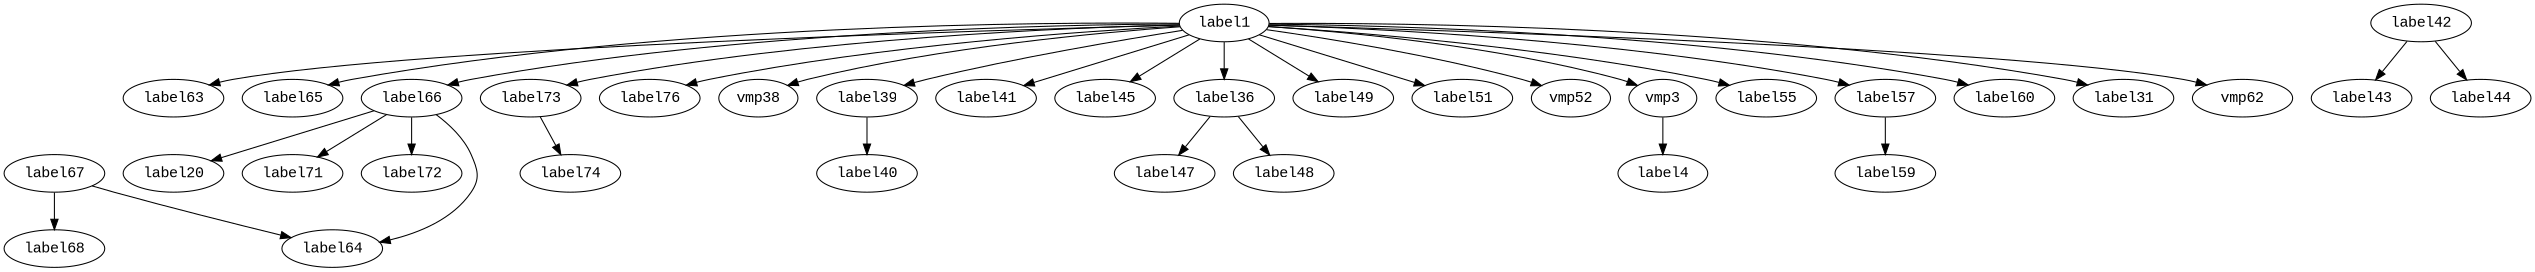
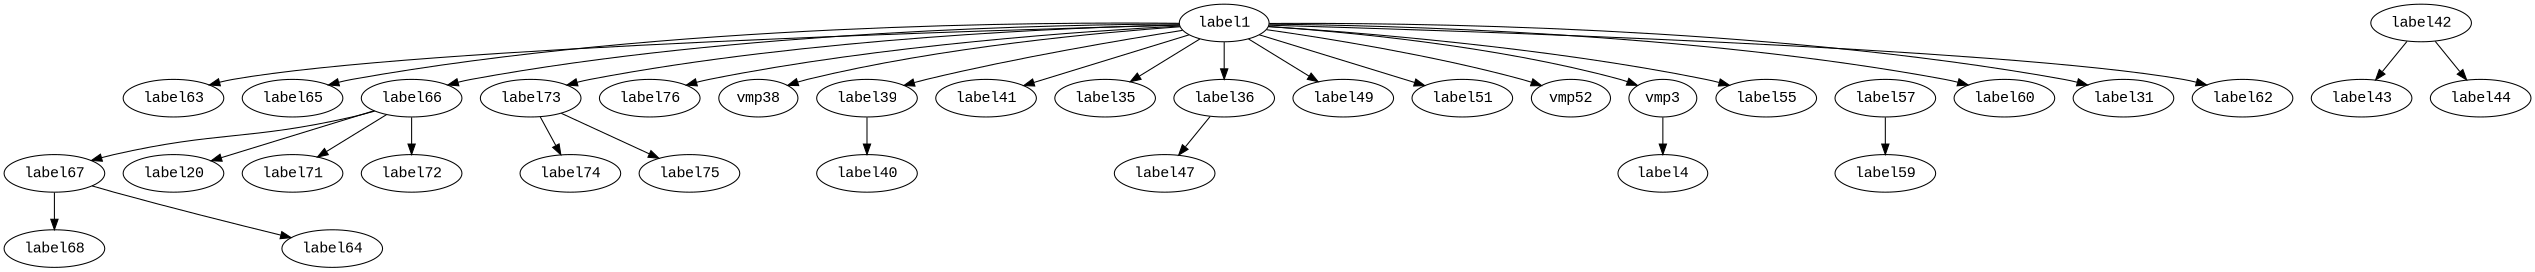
edge "label1" -> "label57": removed
node "label45": label "label45" -> "label35"
node "vmp62": label "vmp62" -> "label62"
node "label75": added
node "label48": removed
edge "label66" -> "label64": now "label66" -> "label67"
